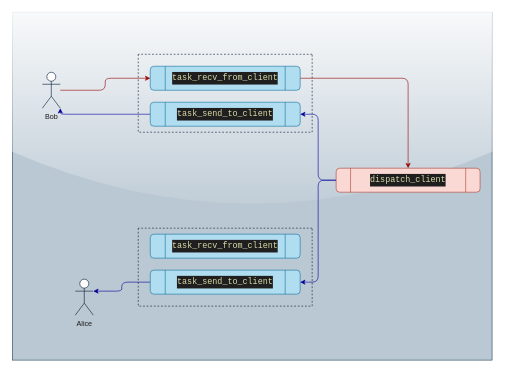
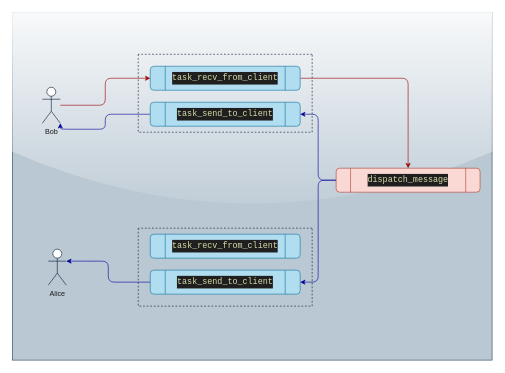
node "Bob": moved (51, 90) -> (51, 105)
node "dispatch_client": label "dispatch_client" -> "dispatch_message"
node "Alice": moved (84, 297) -> (57, 267)
